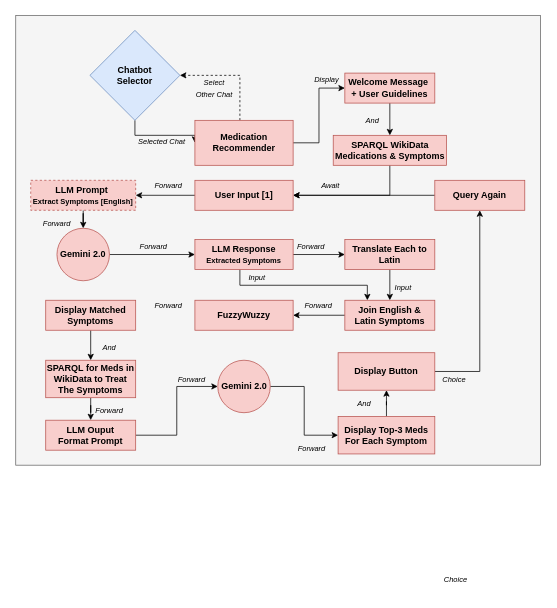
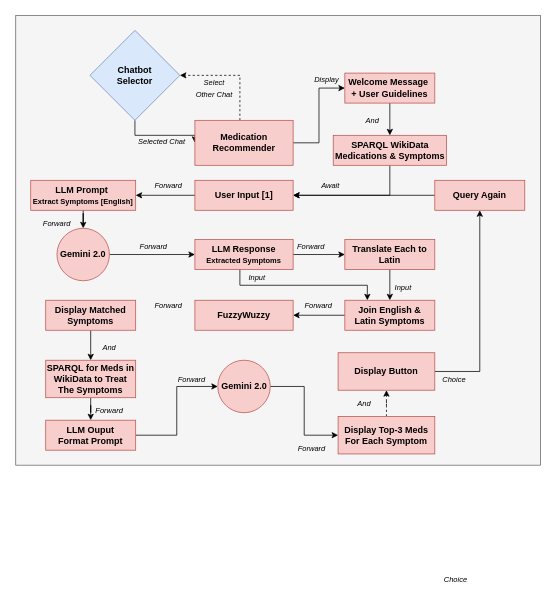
node "LLM Prompt Extract Symptoms [English]": style dashed -> solid
edge "Display Top-3 Meds For Each Symptom" -> "Display Button": style solid -> dashed
